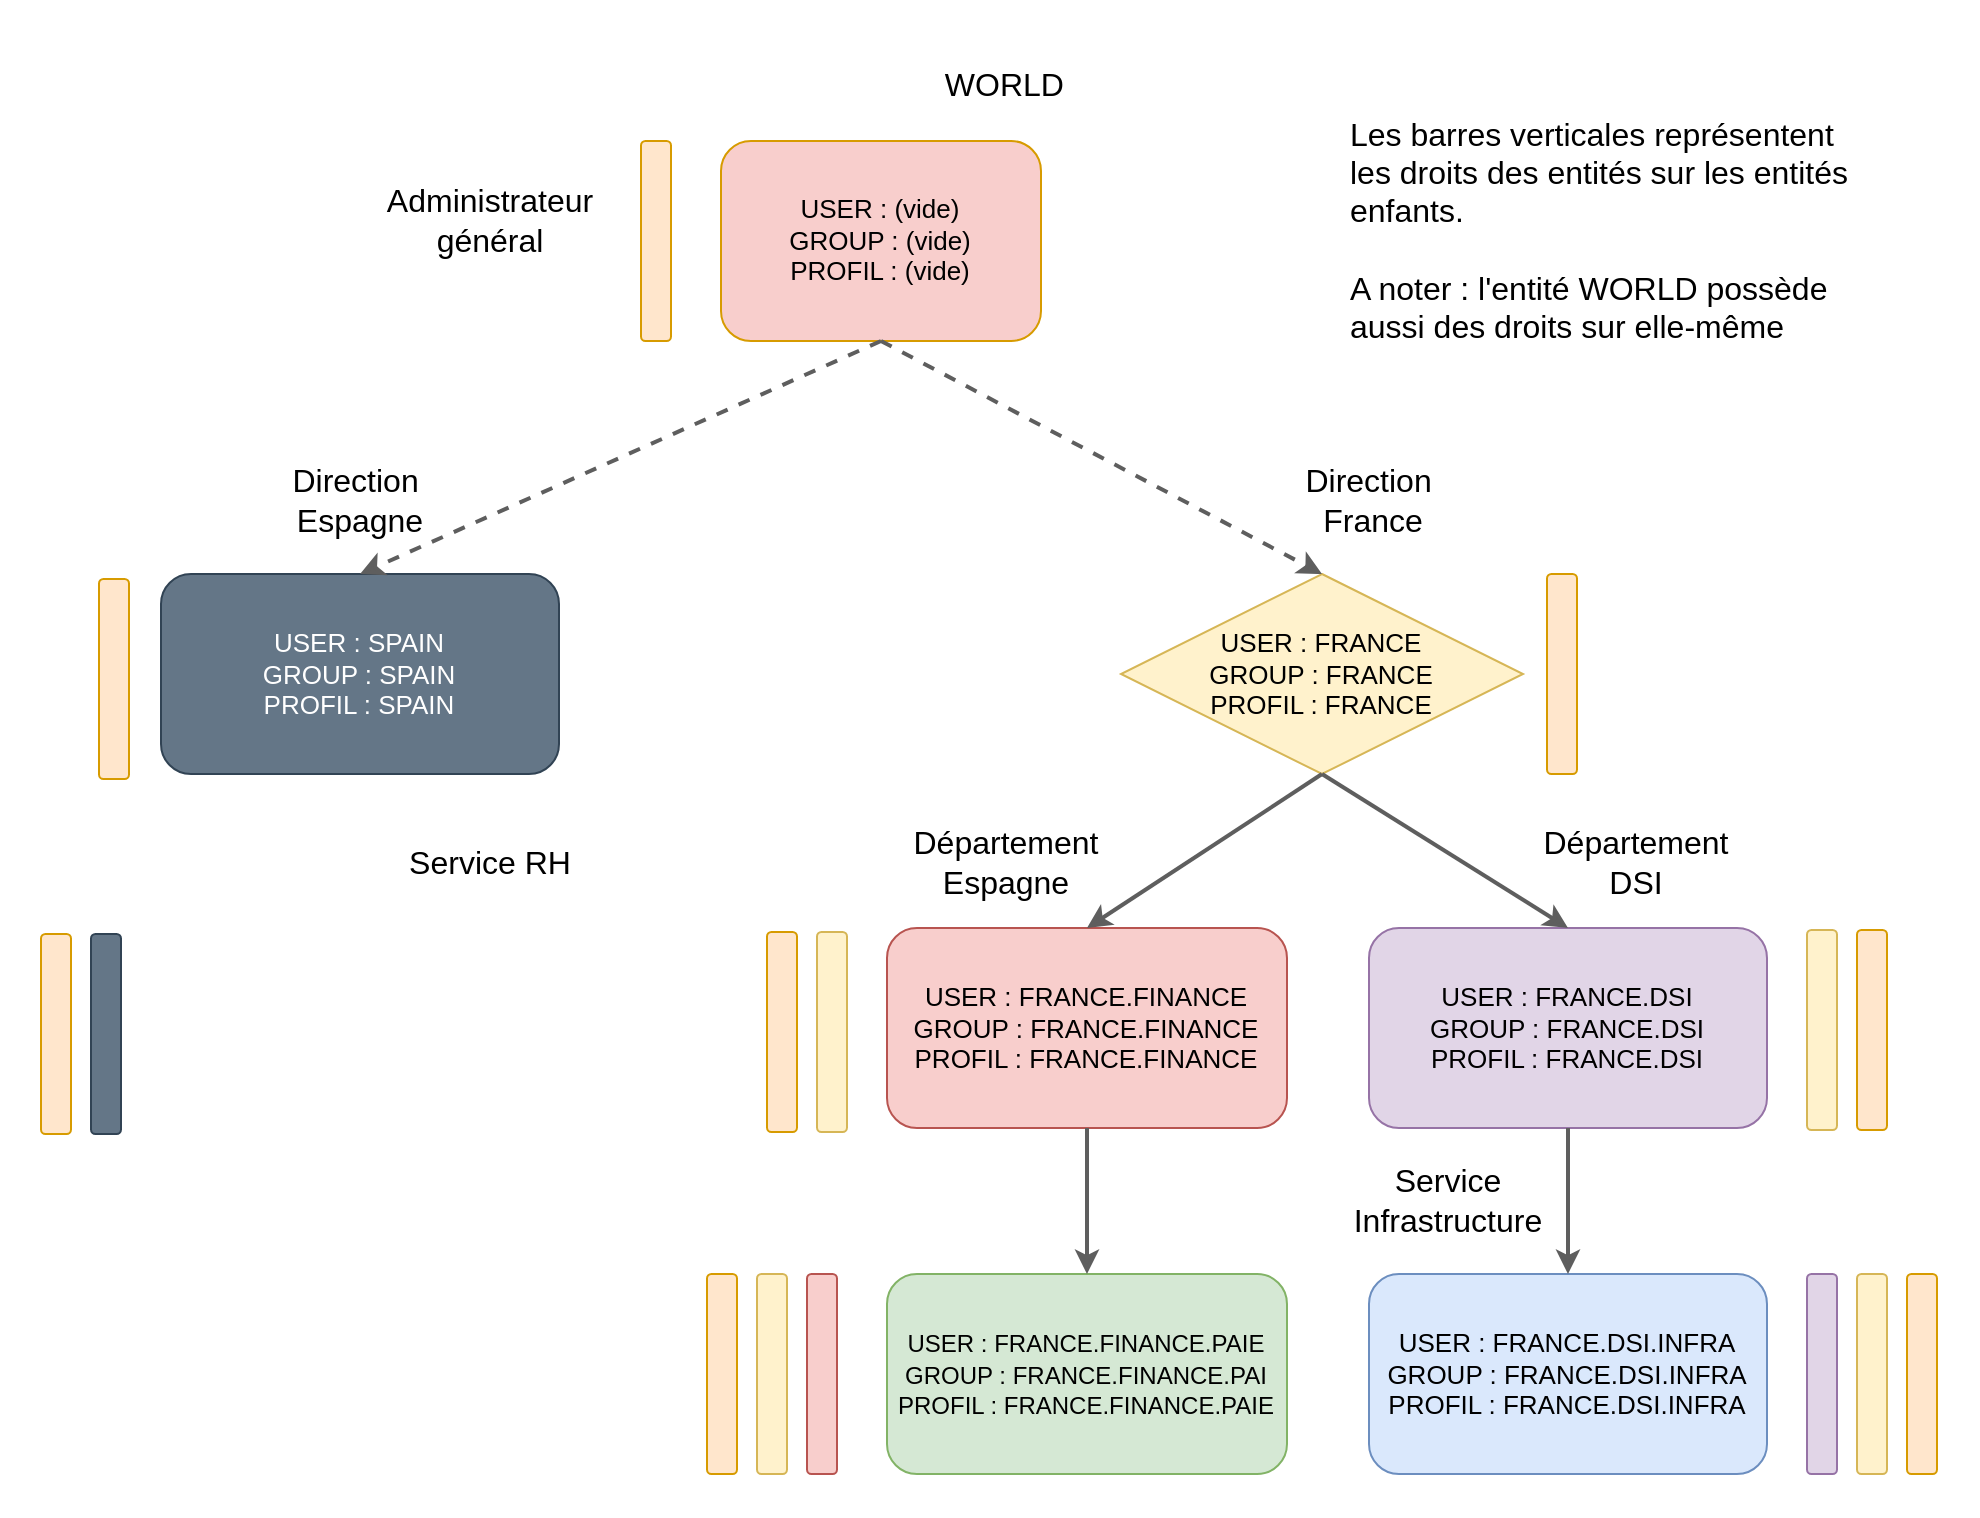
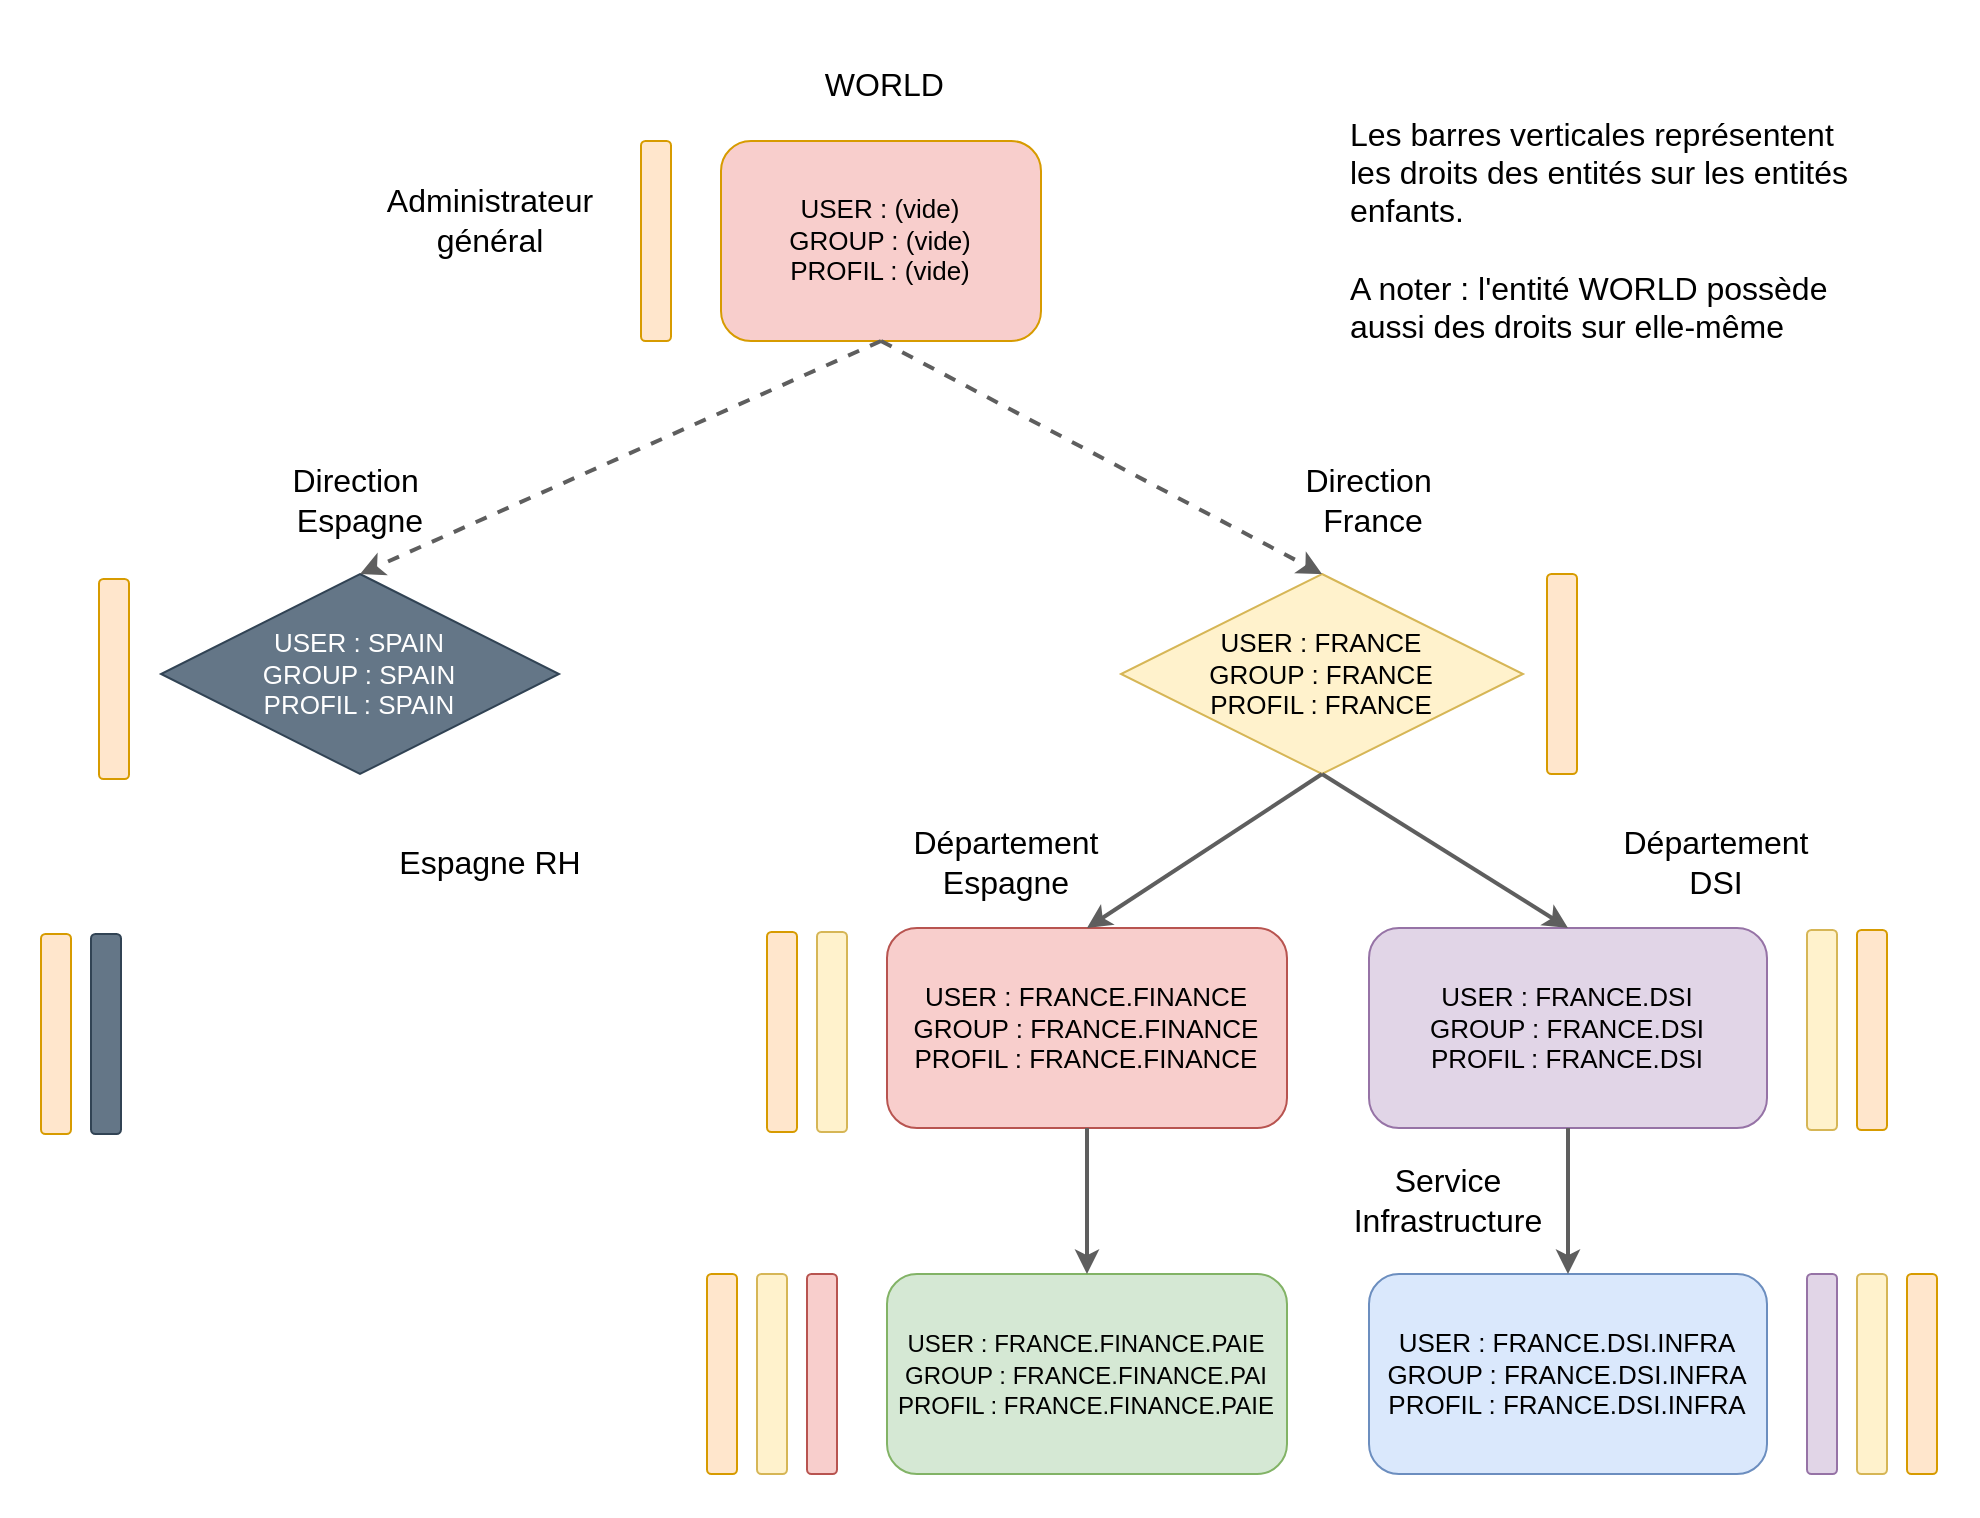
node "WORLD": moved (1011, 81) -> (891, 81)
node "USER : SPAIN GROUP : SPAIN PROFIL : SPAIN": shape rounded rectangle -> diamond
node "Département DSI": moved (1636, 862) -> (1716, 862)
node "Service RH": label "Service RH" -> "Espagne RH"
